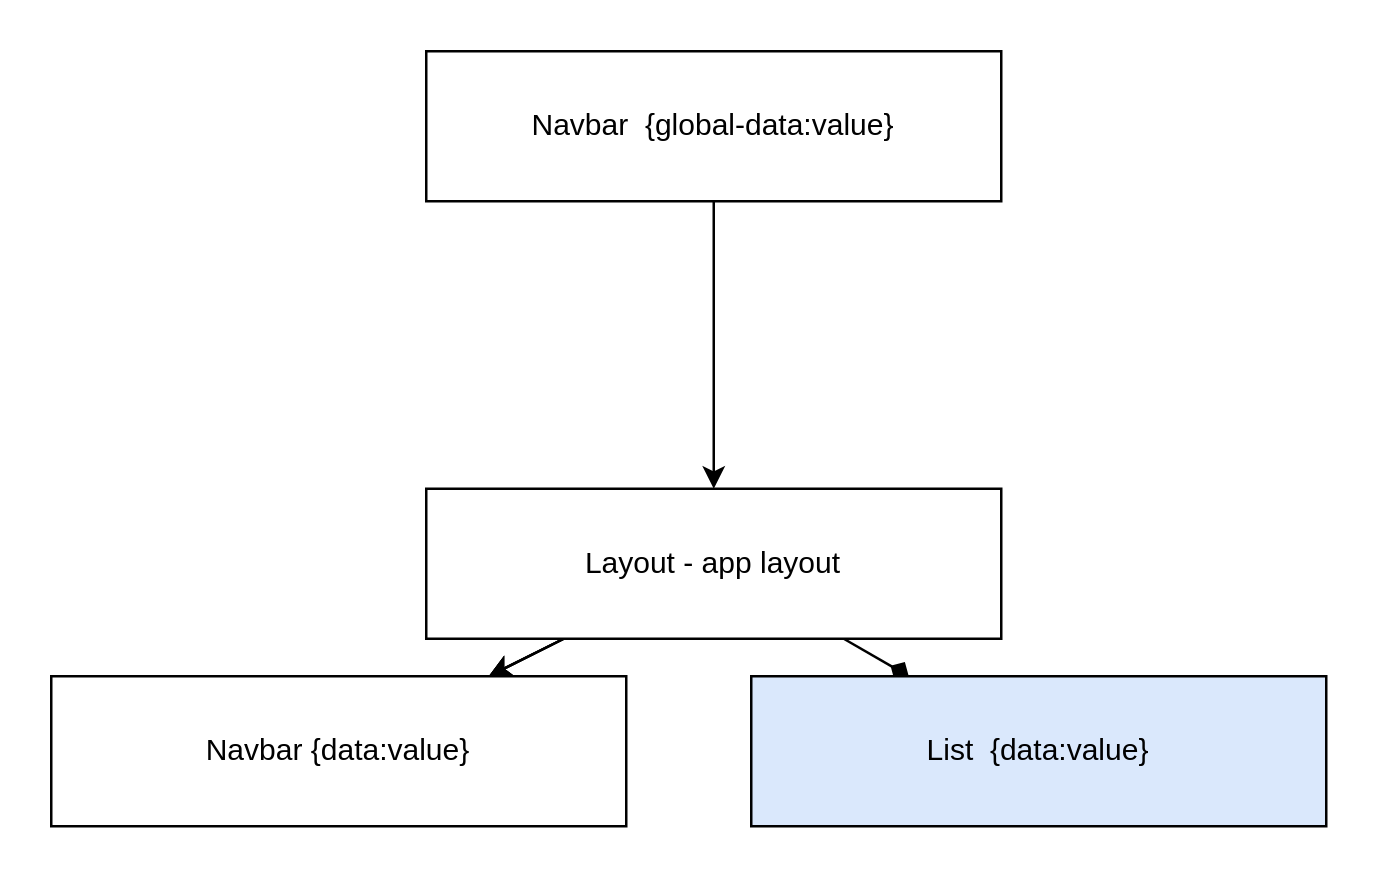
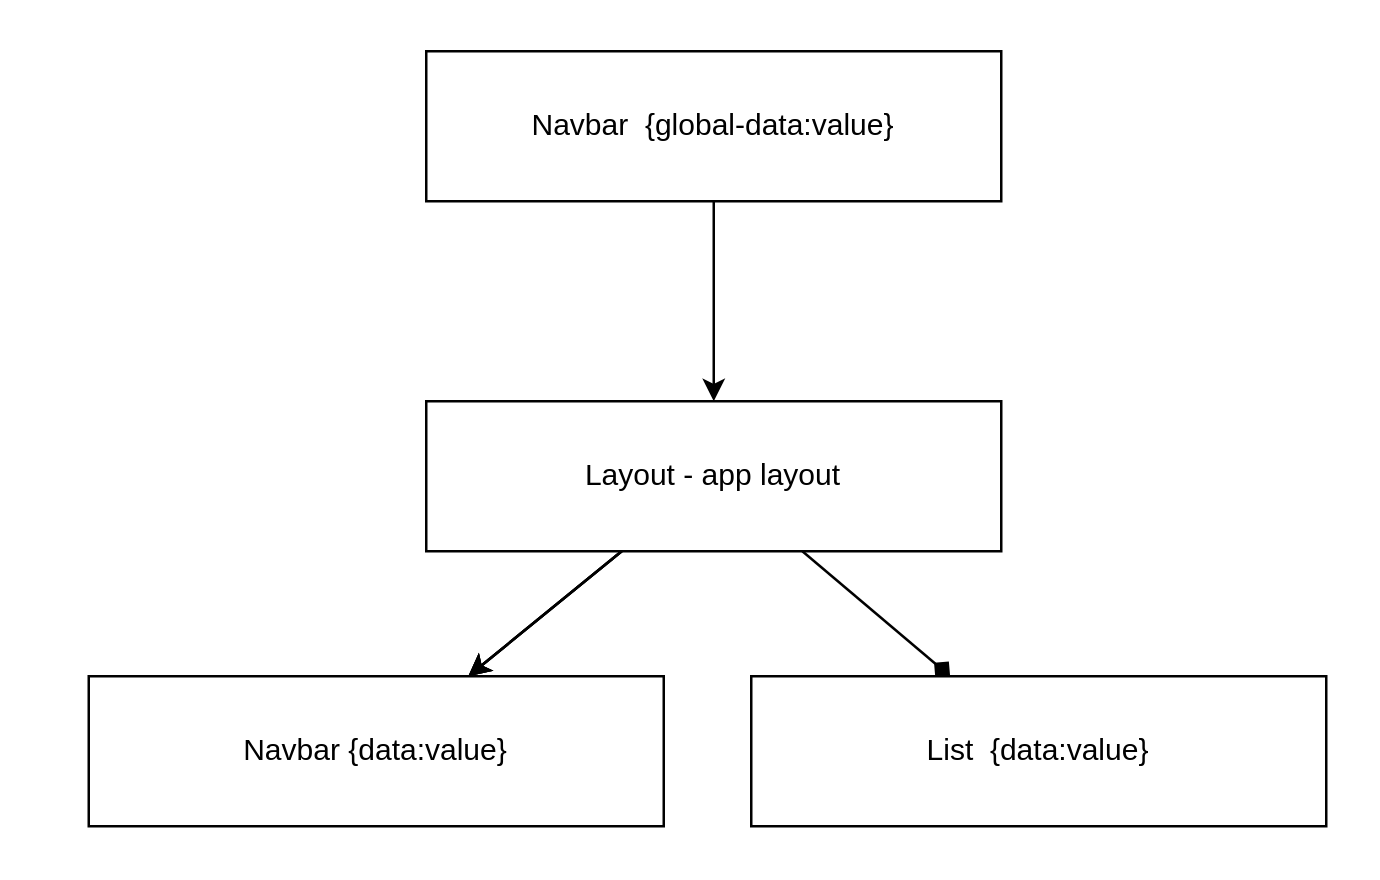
node "Layout - app layout": moved (714, 564) -> (714, 476)
node "Navbar {data:value}": moved (339, 751) -> (376, 751)
node "List {data:value}": fillcolor #dae8fc -> #ffffff
